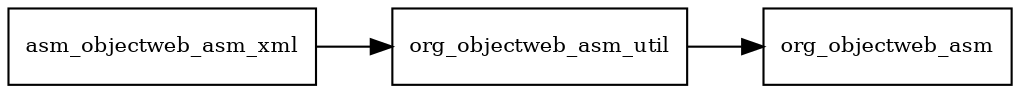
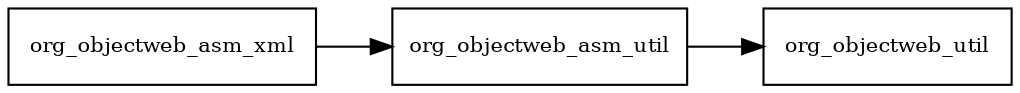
node "asm_objectweb_asm_xml": label "asm_objectweb_asm_xml" -> "org_objectweb_asm_xml"
node "org_objectweb_asm": label "org_objectweb_asm" -> "org_objectweb_util"
